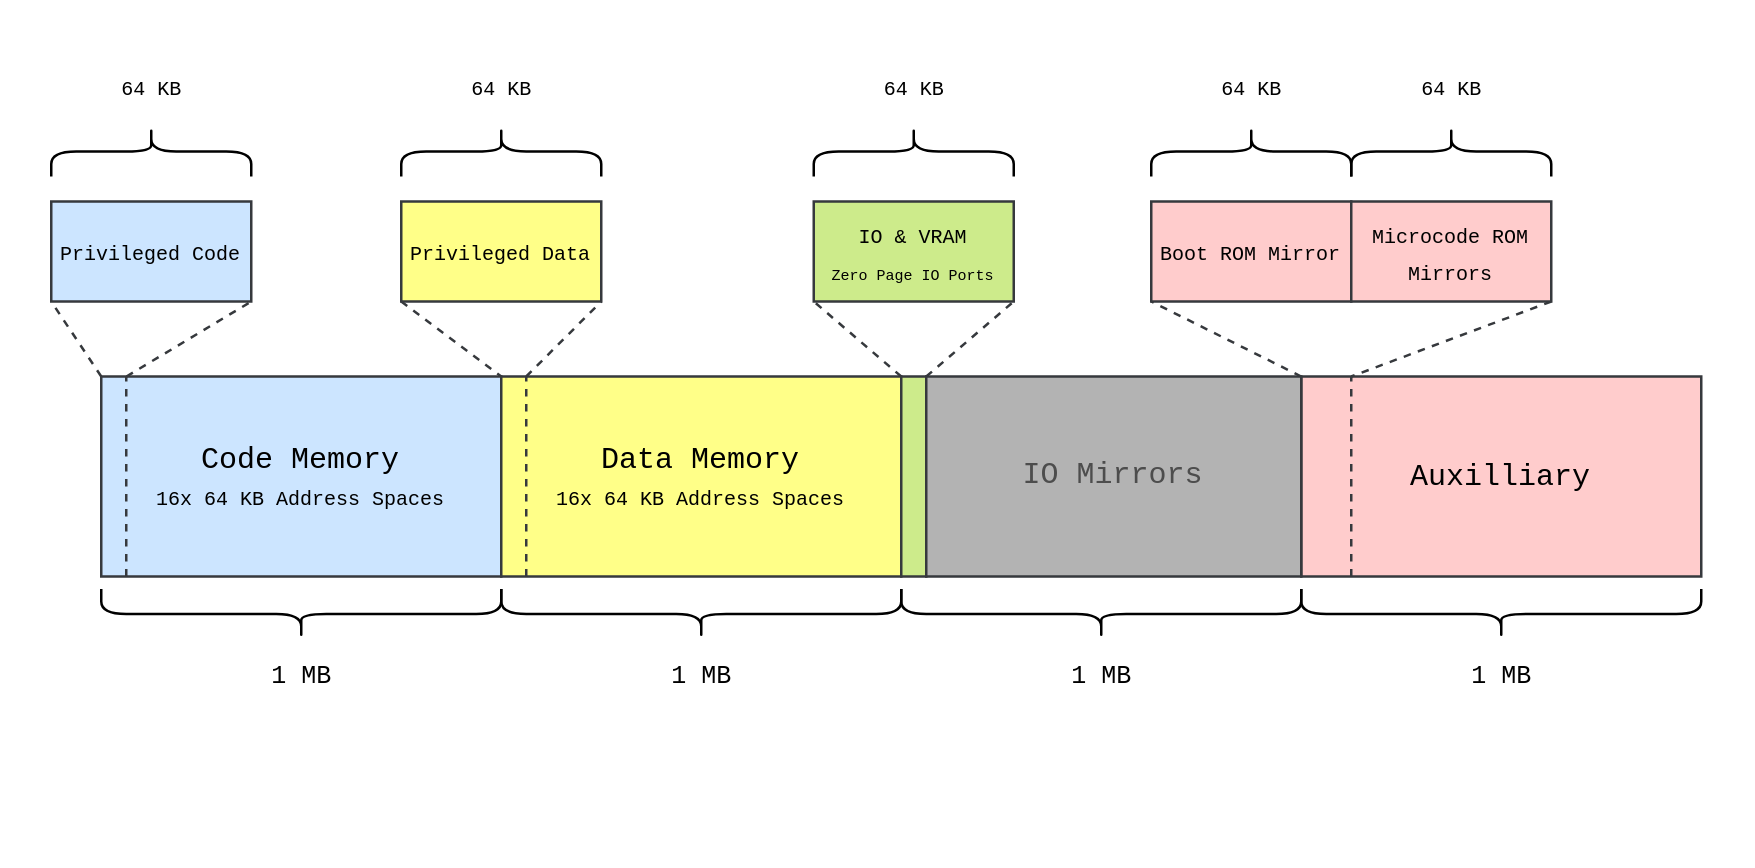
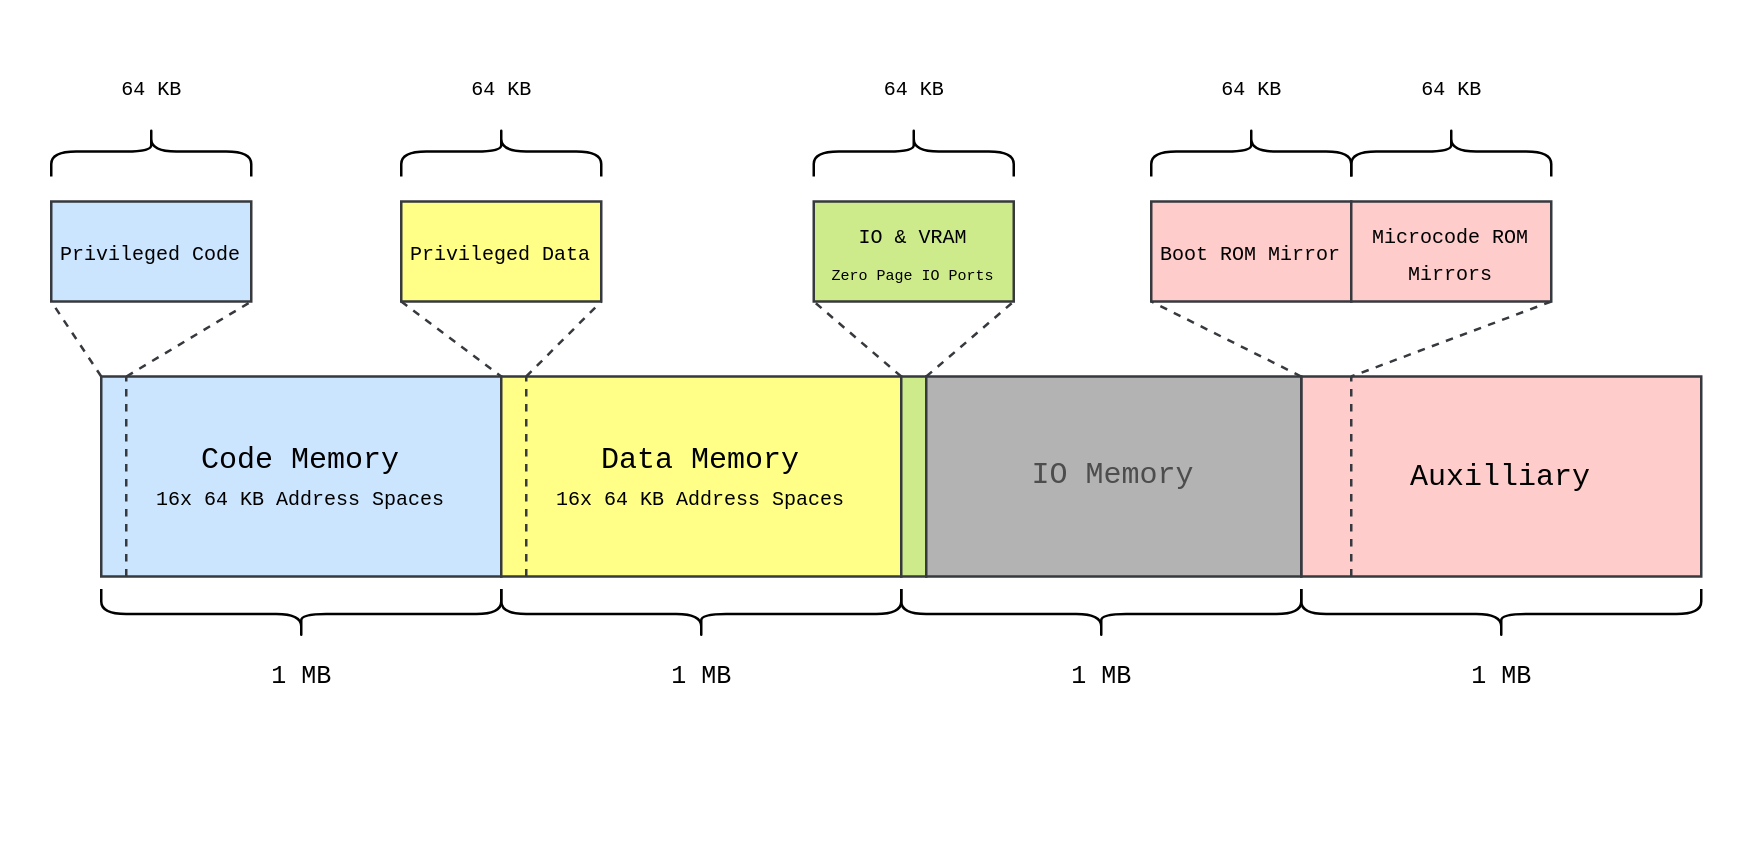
node "IO Mirrors": label "IO Mirrors" -> "IO Memory"
